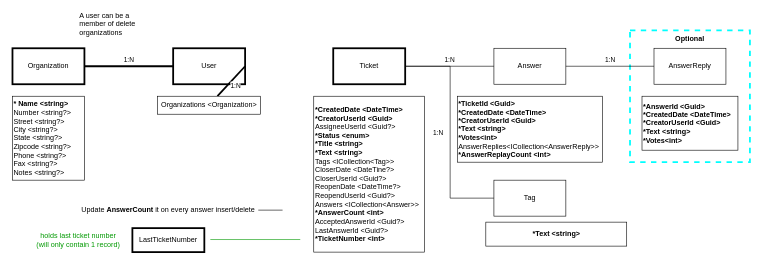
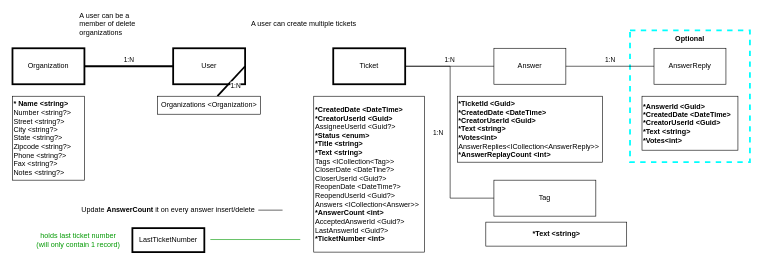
node "A user can create multiple tickets": added
node "Tag": size 72x36 -> 102x36
